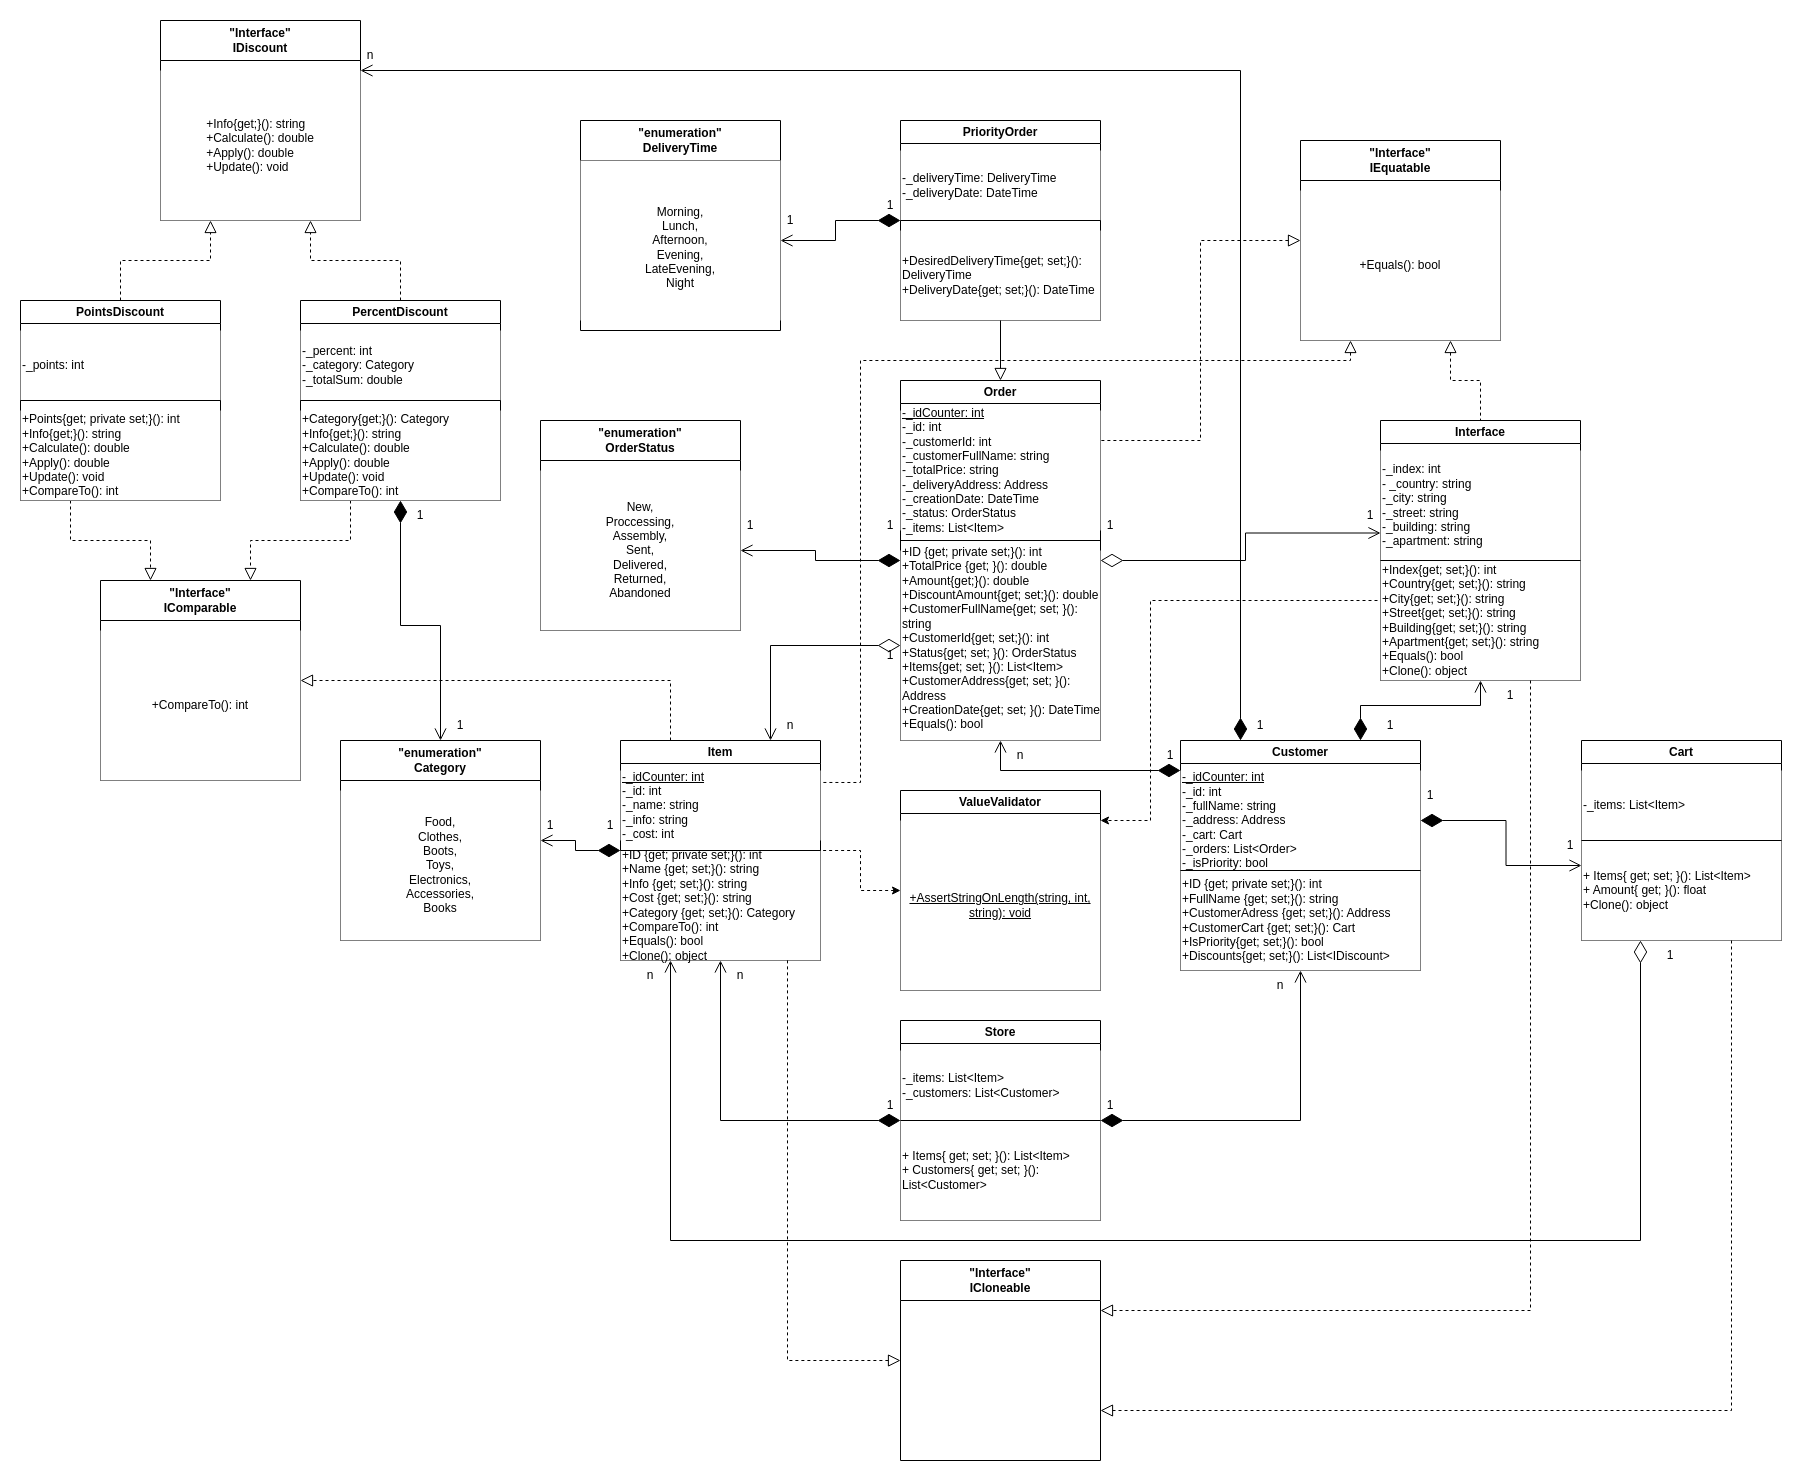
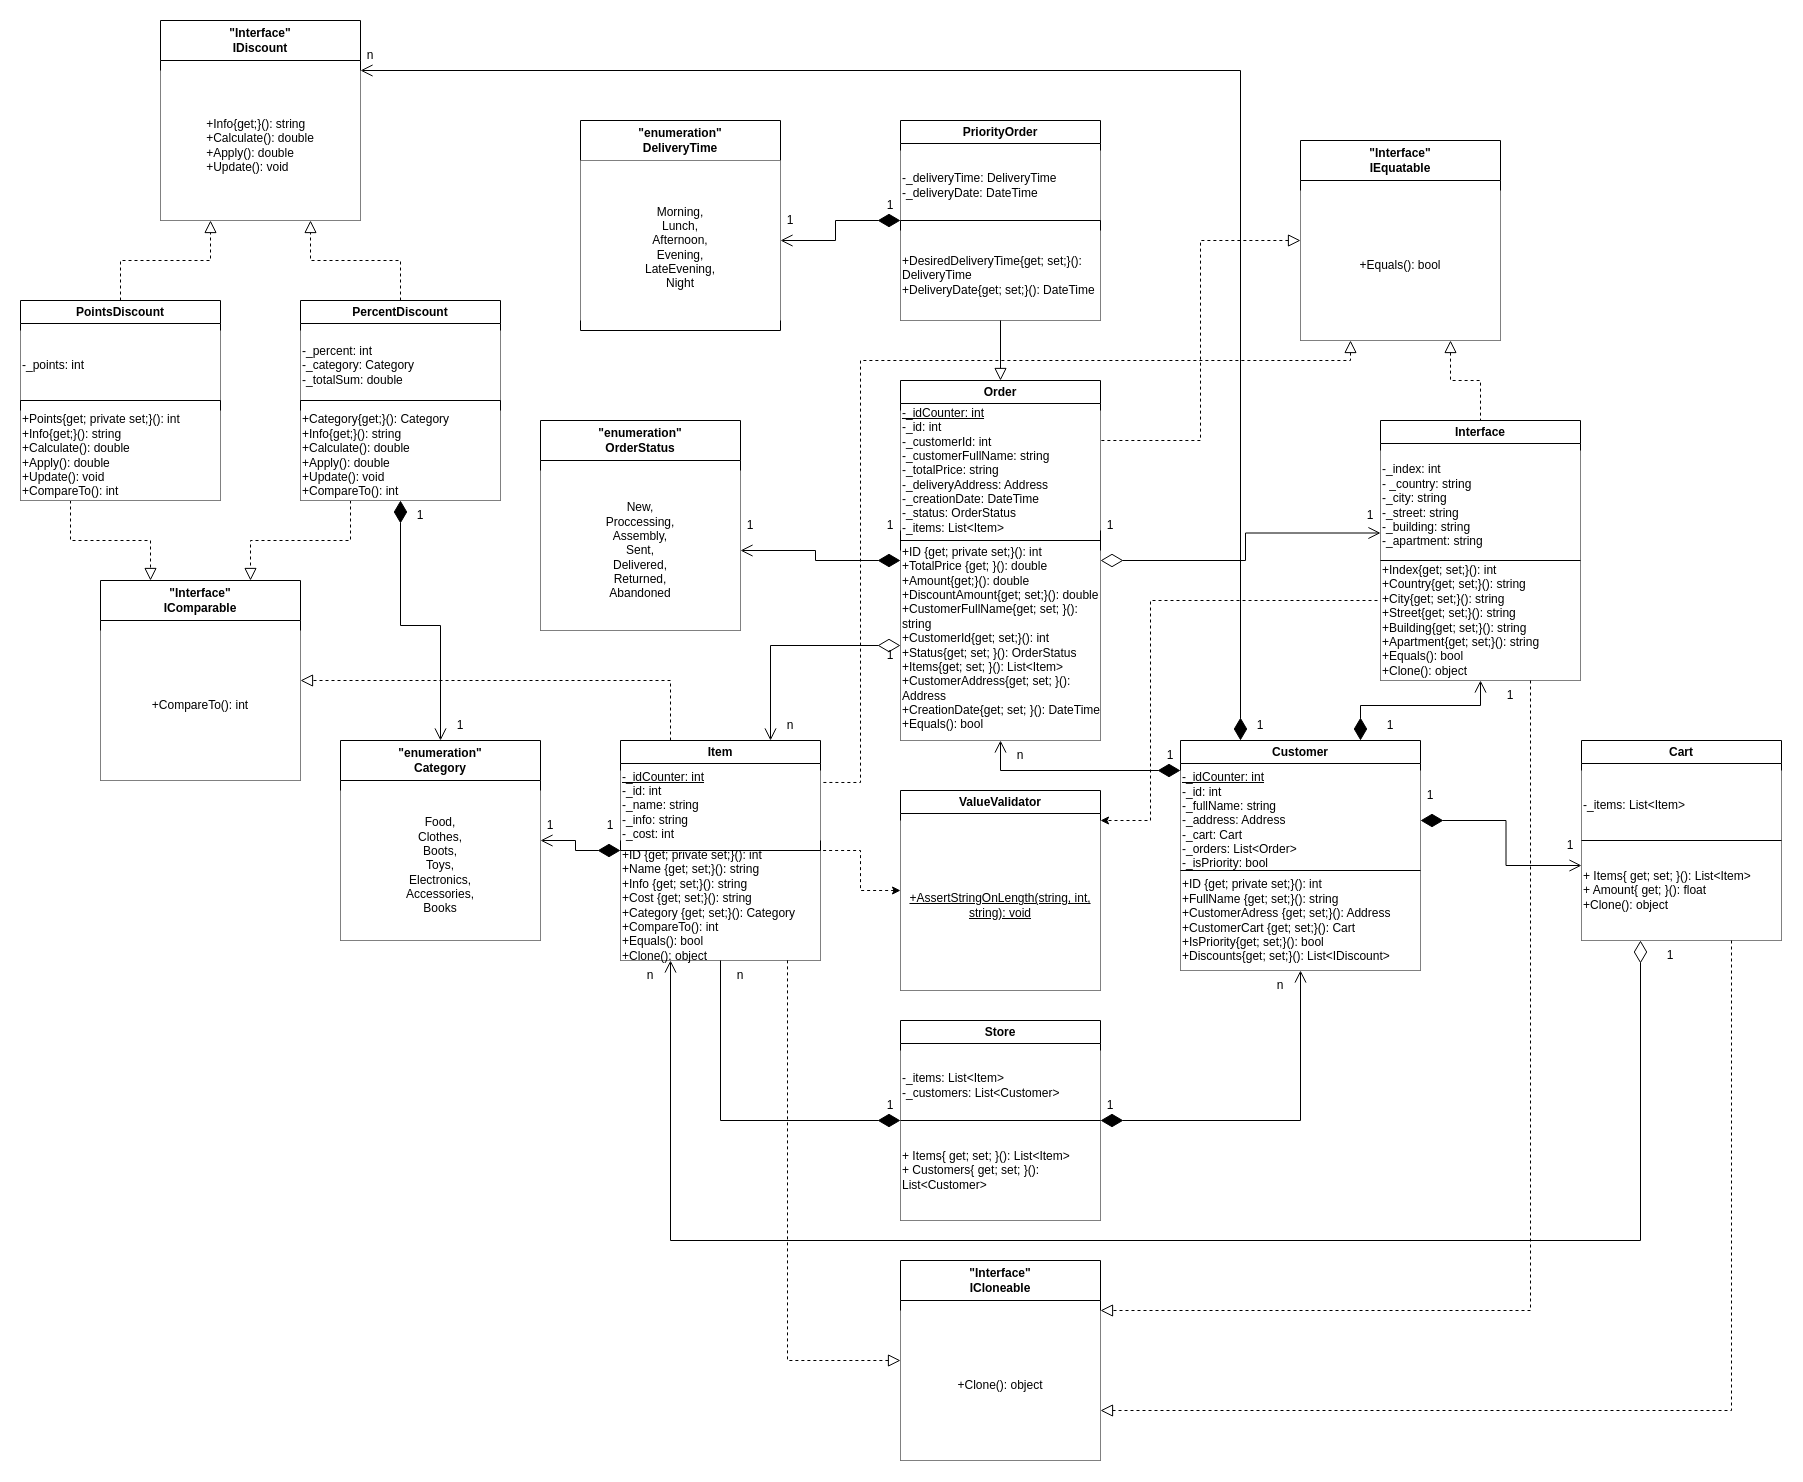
edge "Item" -- "Store": arrowhead open -> none
node "+Clone(): object": added
